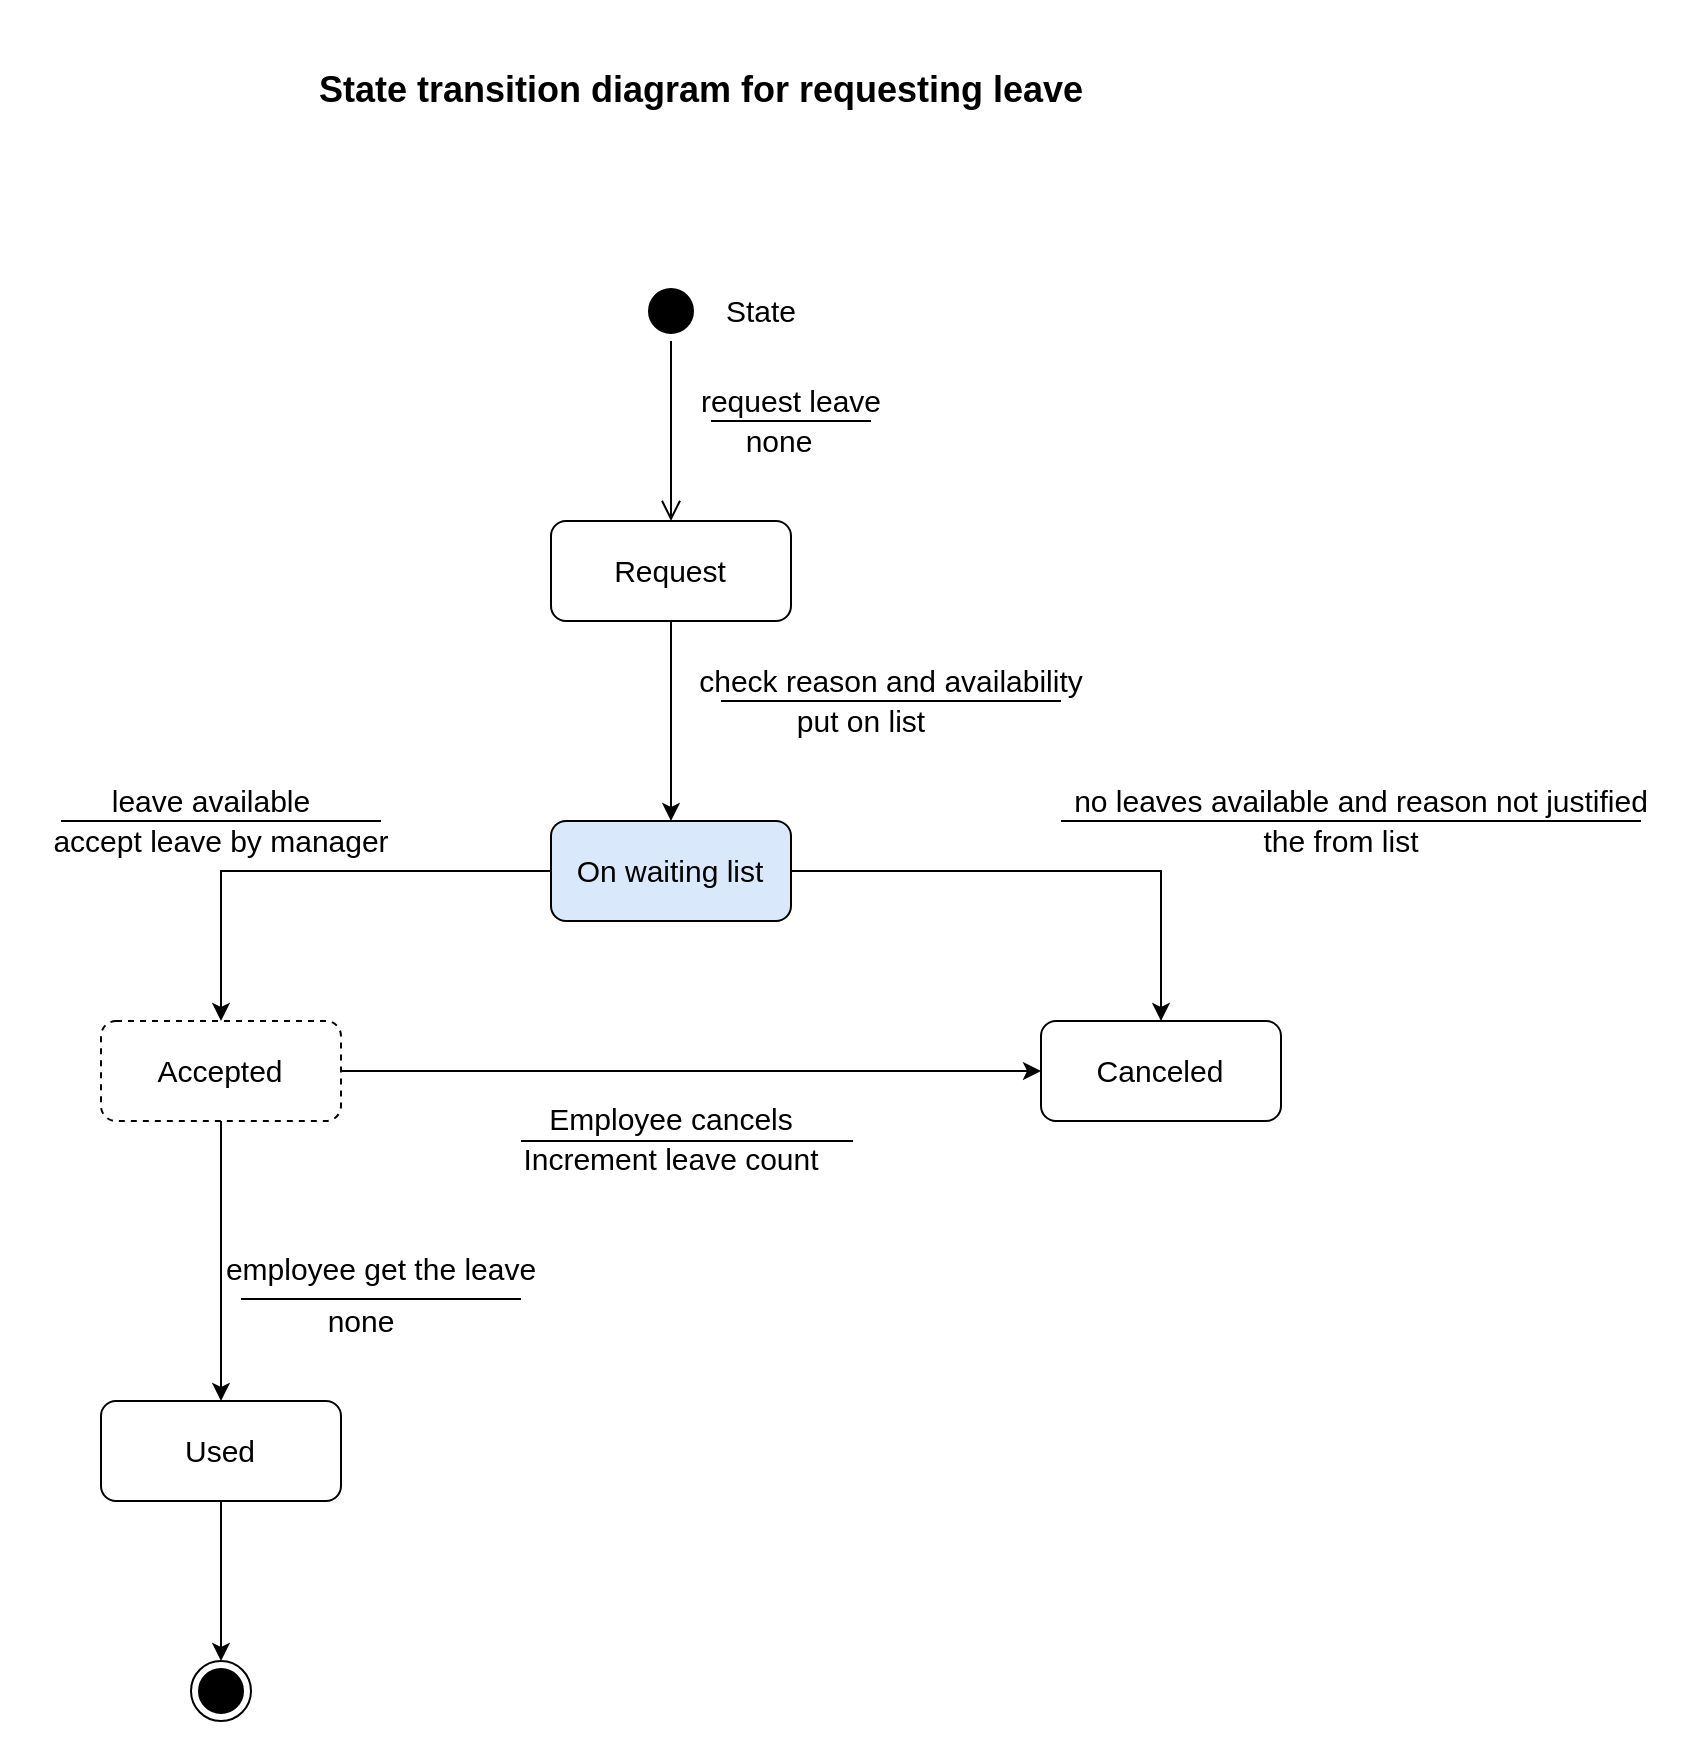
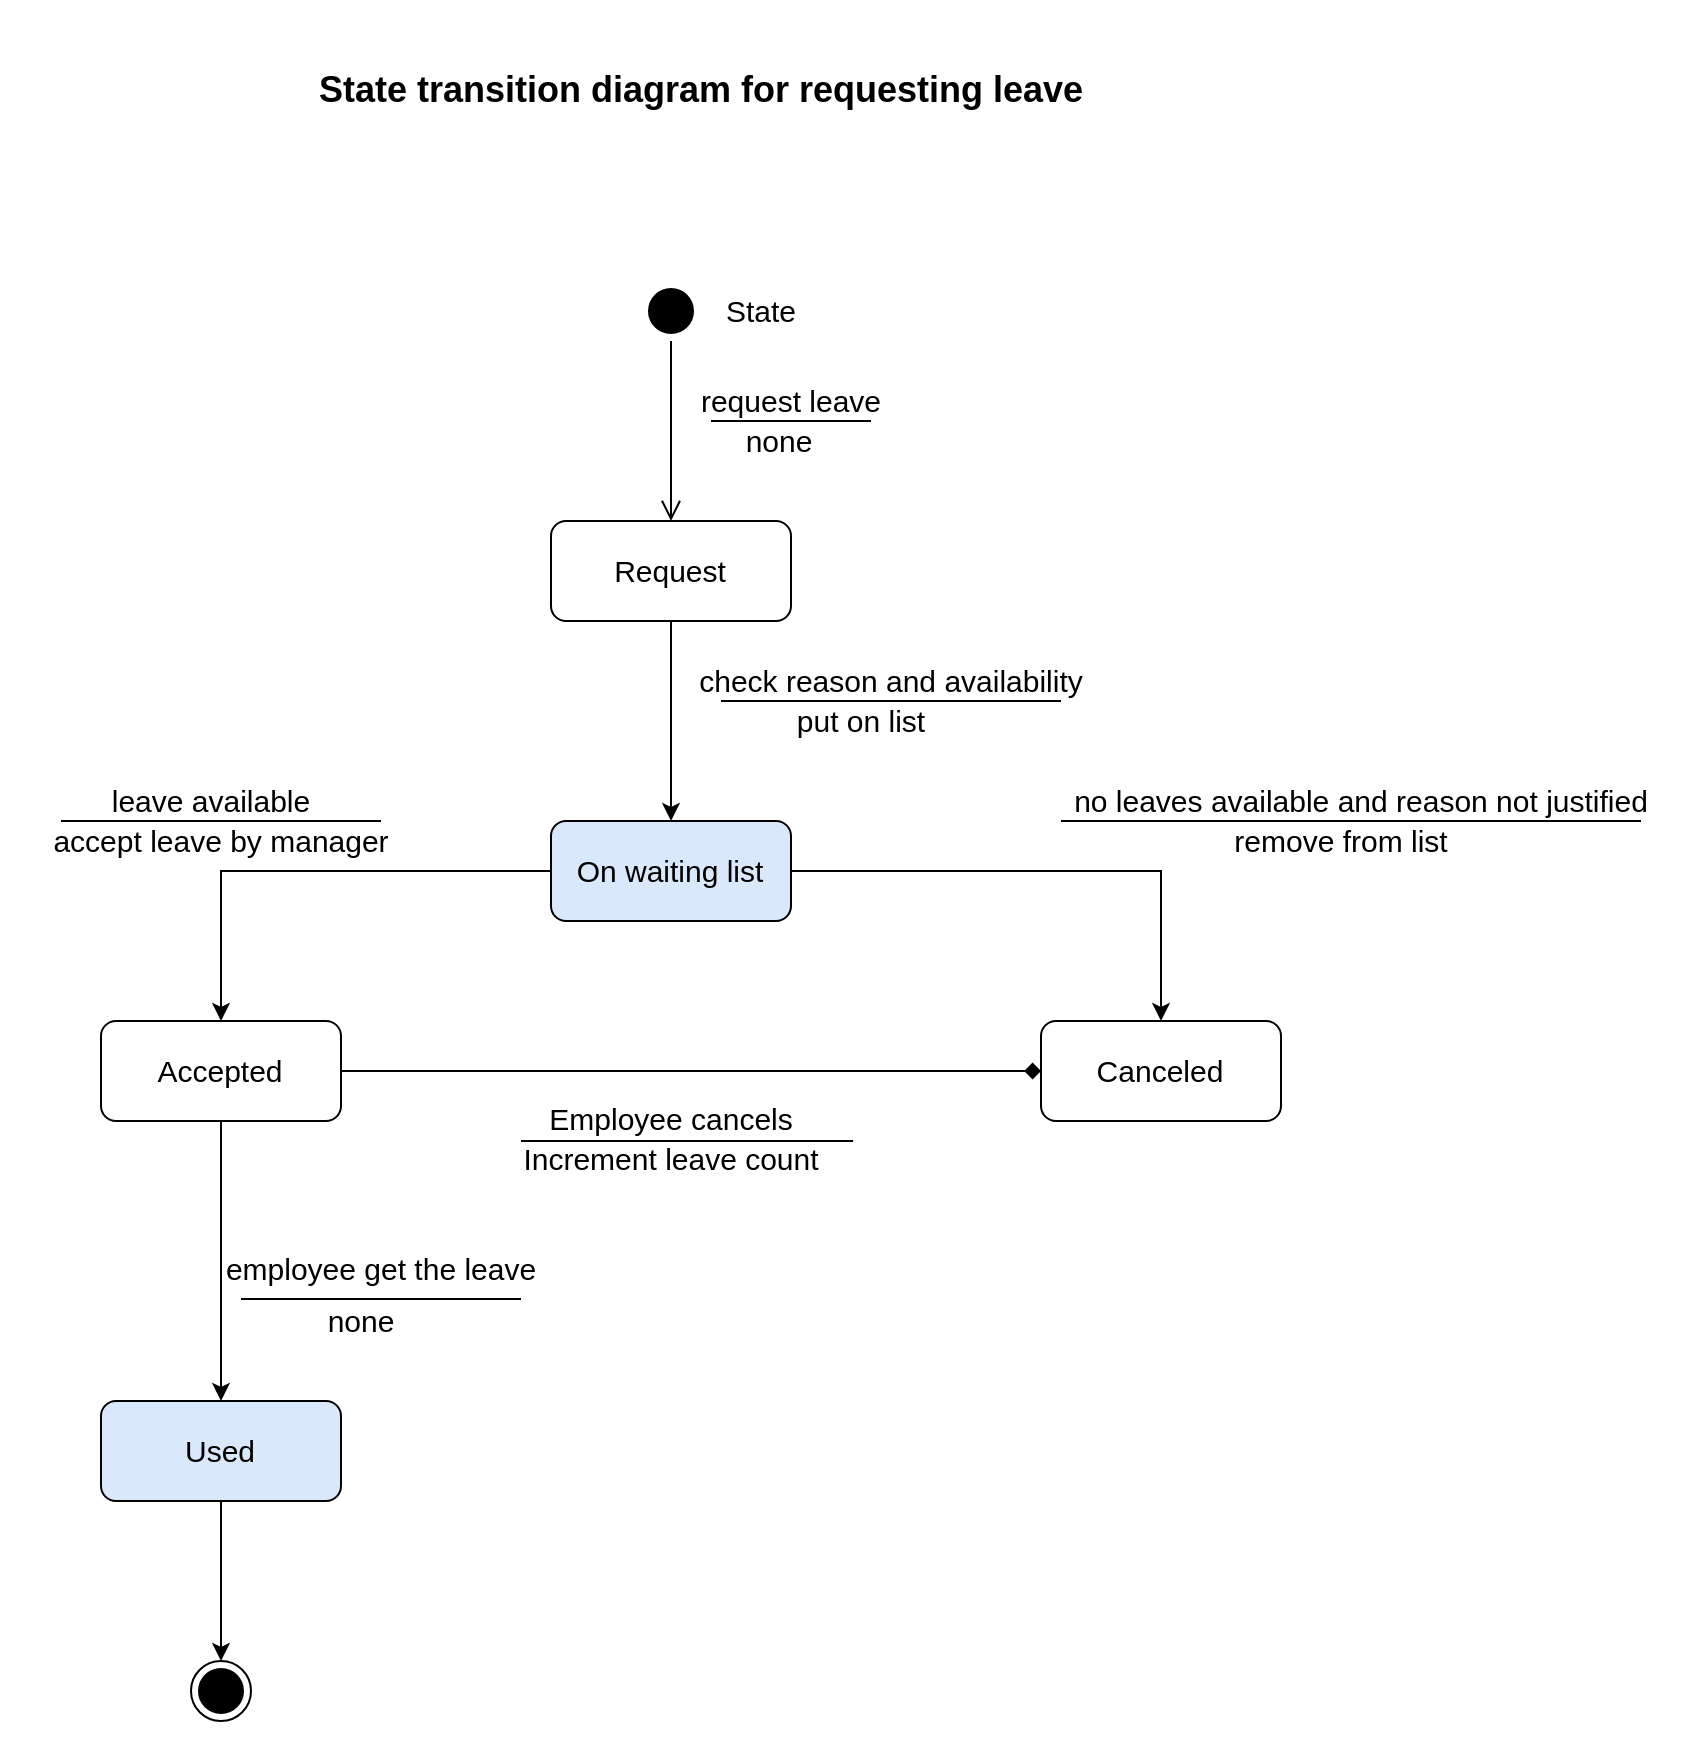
node "the from list": label "the from list" -> "remove from list"
node "Accepted": style dashed -> solid
edge "Accepted" -> "Canceled": arrowhead classic -> diamond
node "Used": fillcolor #ffffff -> #dae8fc
